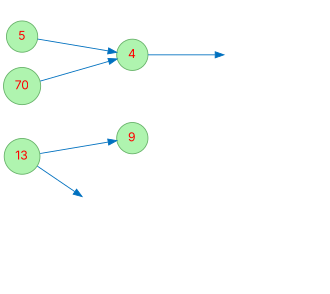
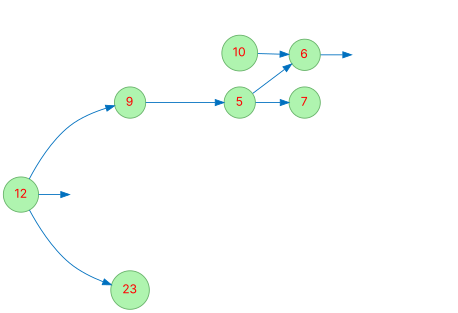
node "4": label "4" -> "6"
node "70": label "70" -> "10"
edge "9" -> "5": added
node "7": added
node "13": label "13" -> "12"
node "23": added
